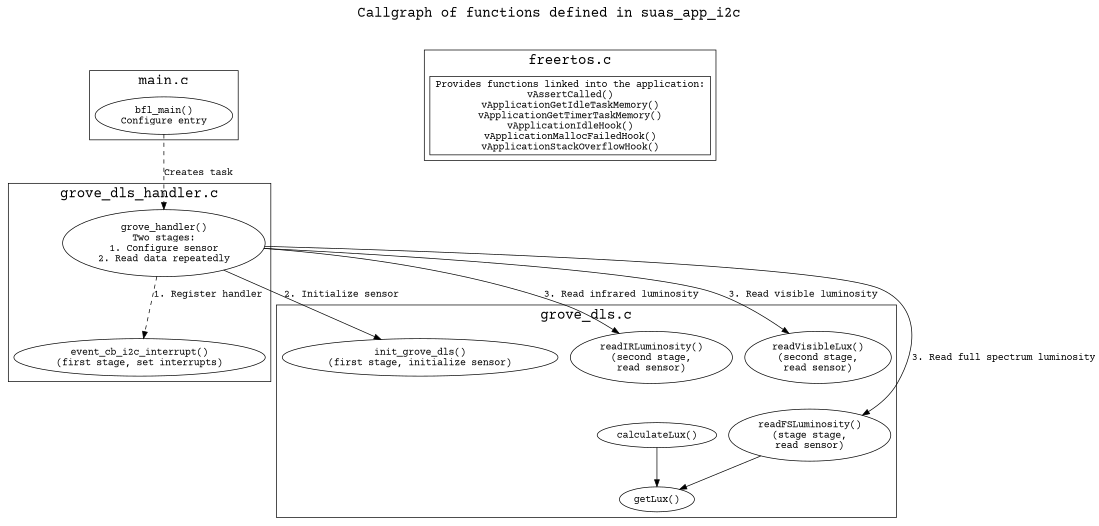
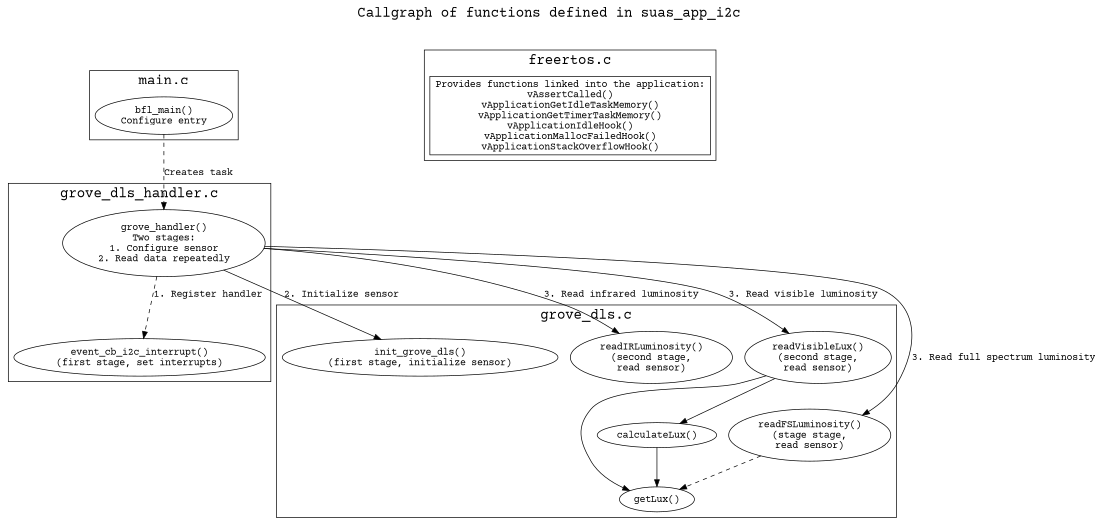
edge "readVisibleLux() (second stage, read sensor)" -> "getLux()": added
edge "readVisibleLux() (second stage, read sensor)" -> "calculateLux()": added
edge "readFSLuminosity() (stage stage, read sensor)" -> "getLux()": style solid -> dashed
